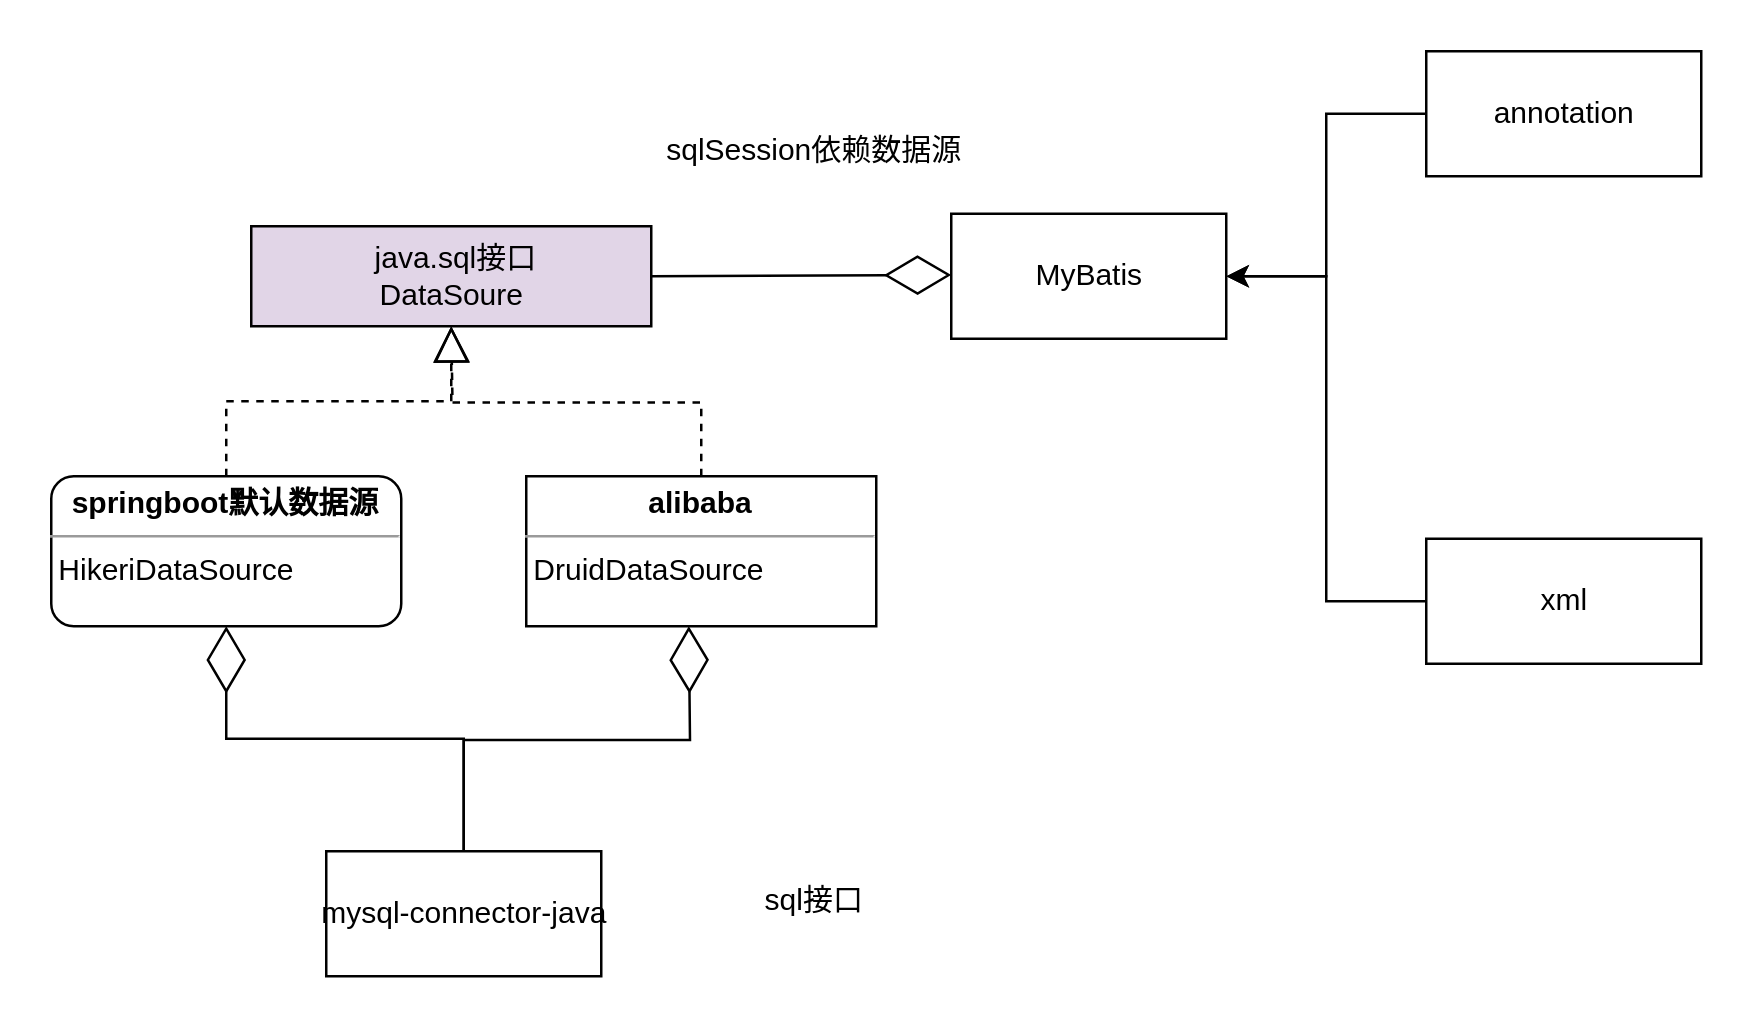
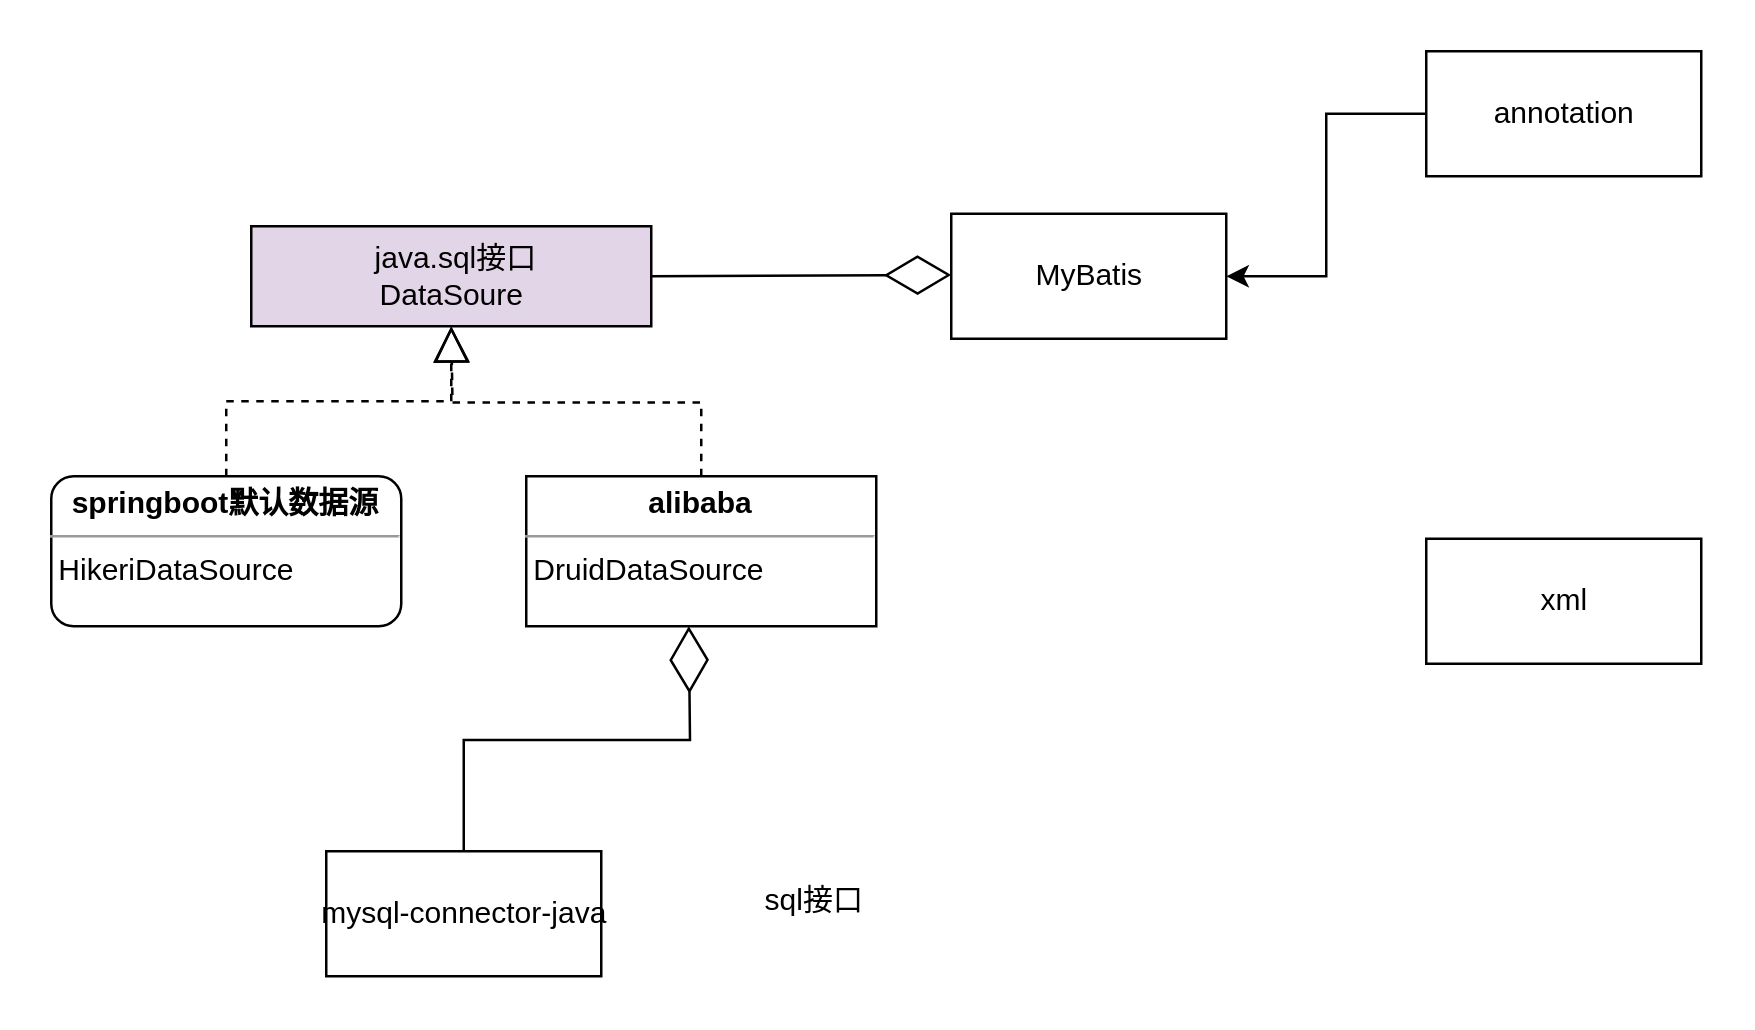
node "sqlSession依赖数据源": removed
edge "xml" -> "MyBatis": removed
edge "mysql-connector-java" -> "springboot默认数据源 HikeriDataSource": removed
